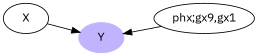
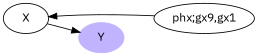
edge "phx;gx9,gx1" -> "Y": now "phx;gx9,gx1" -> "X"
